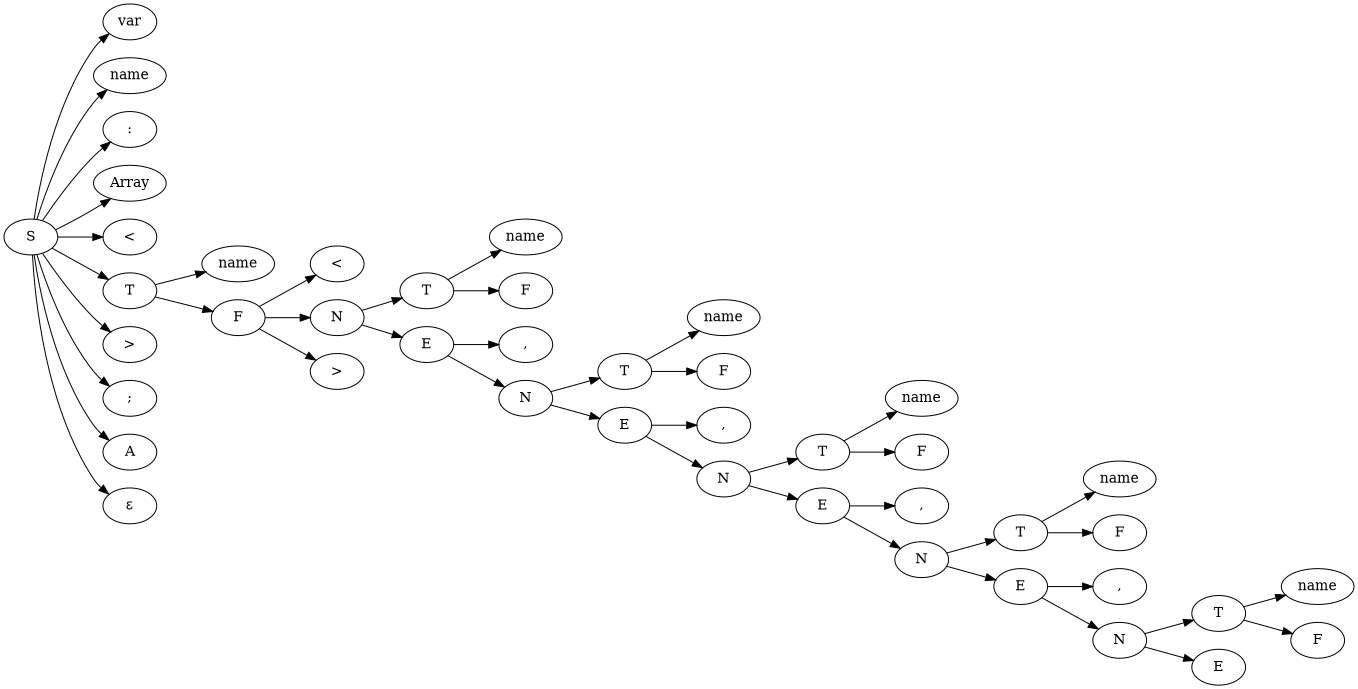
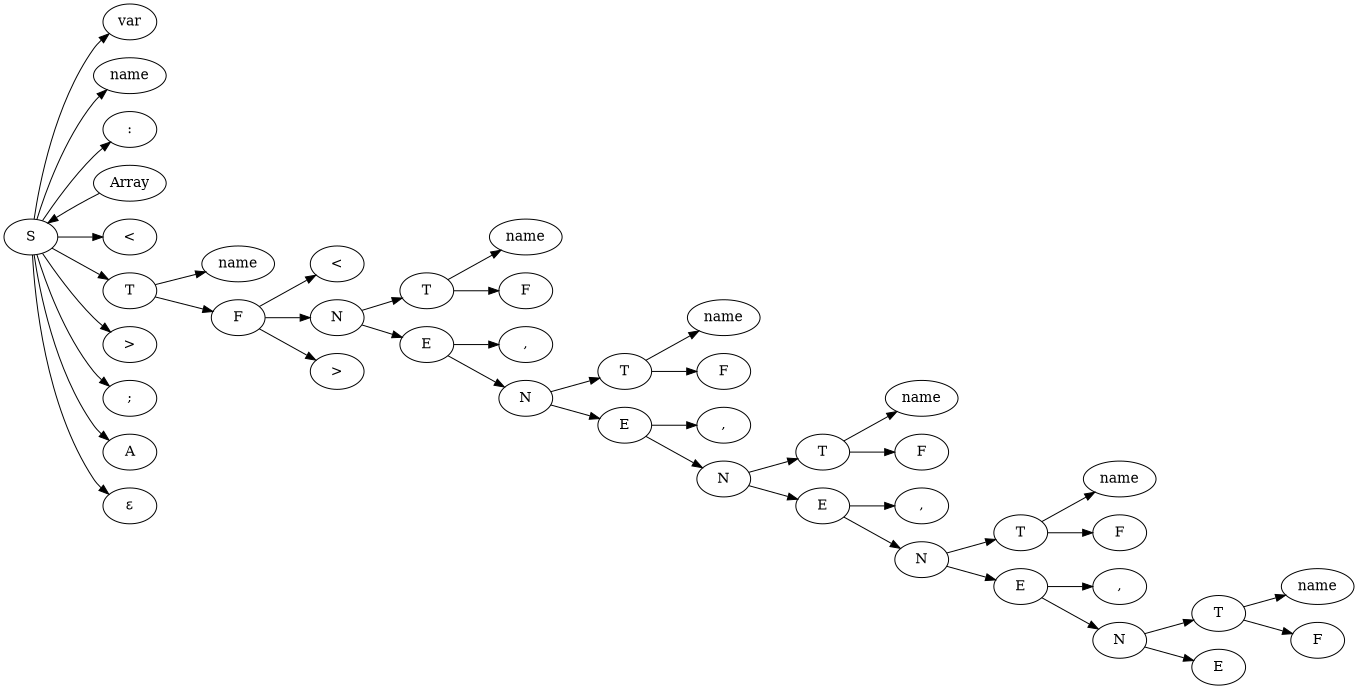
edge "S" -> "Array": reversed
